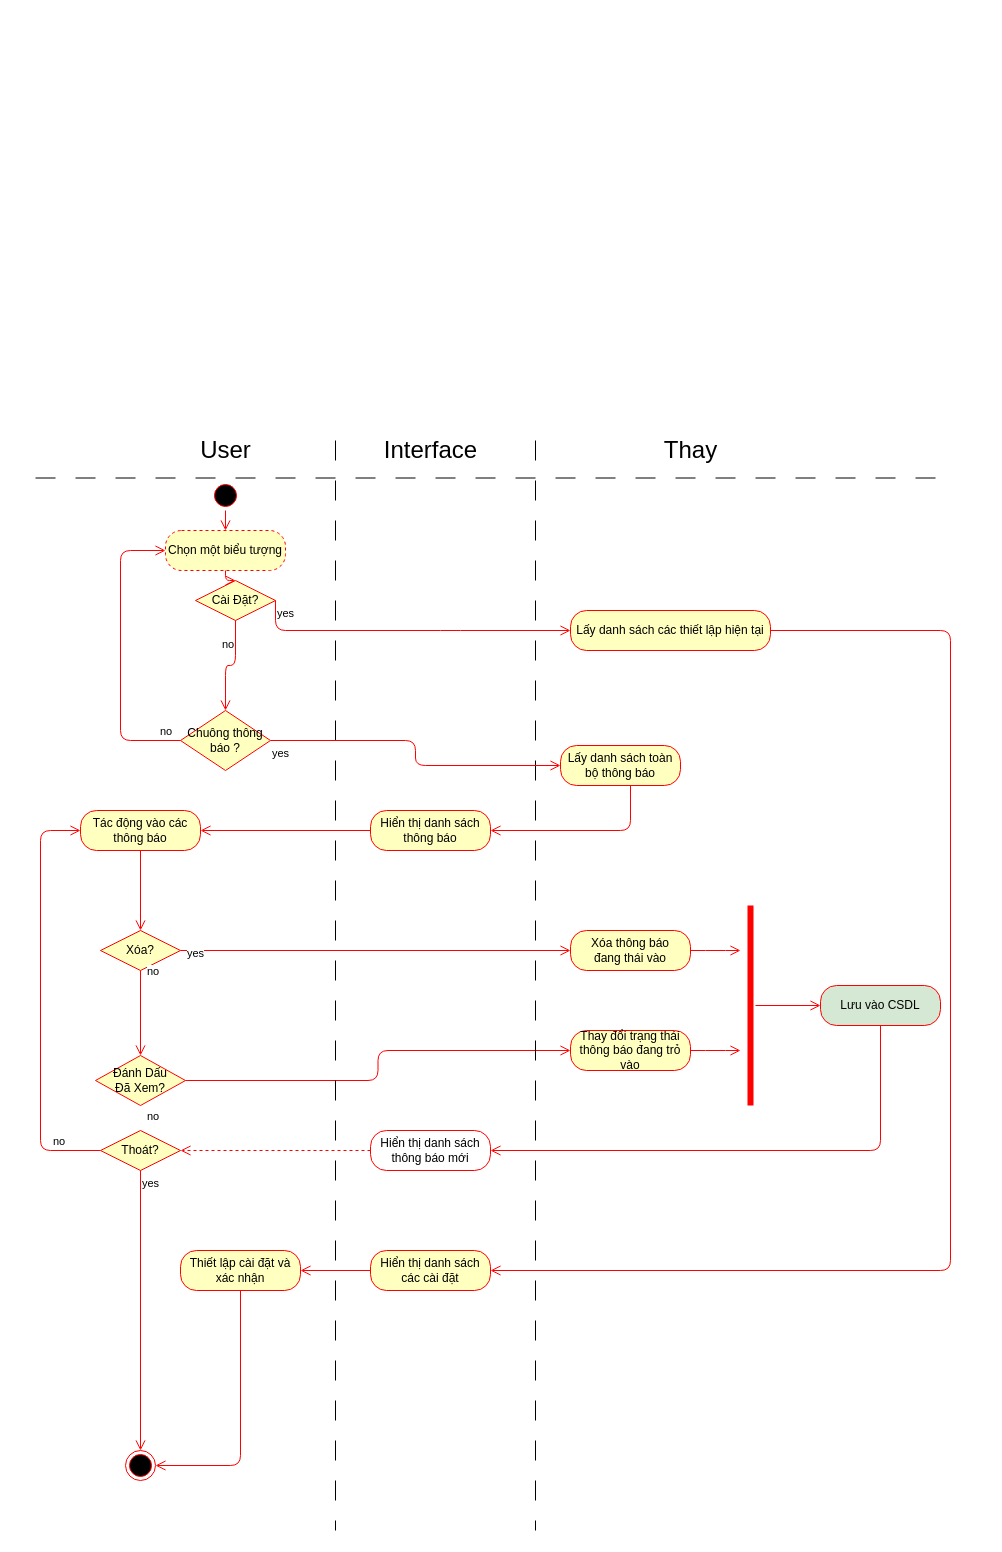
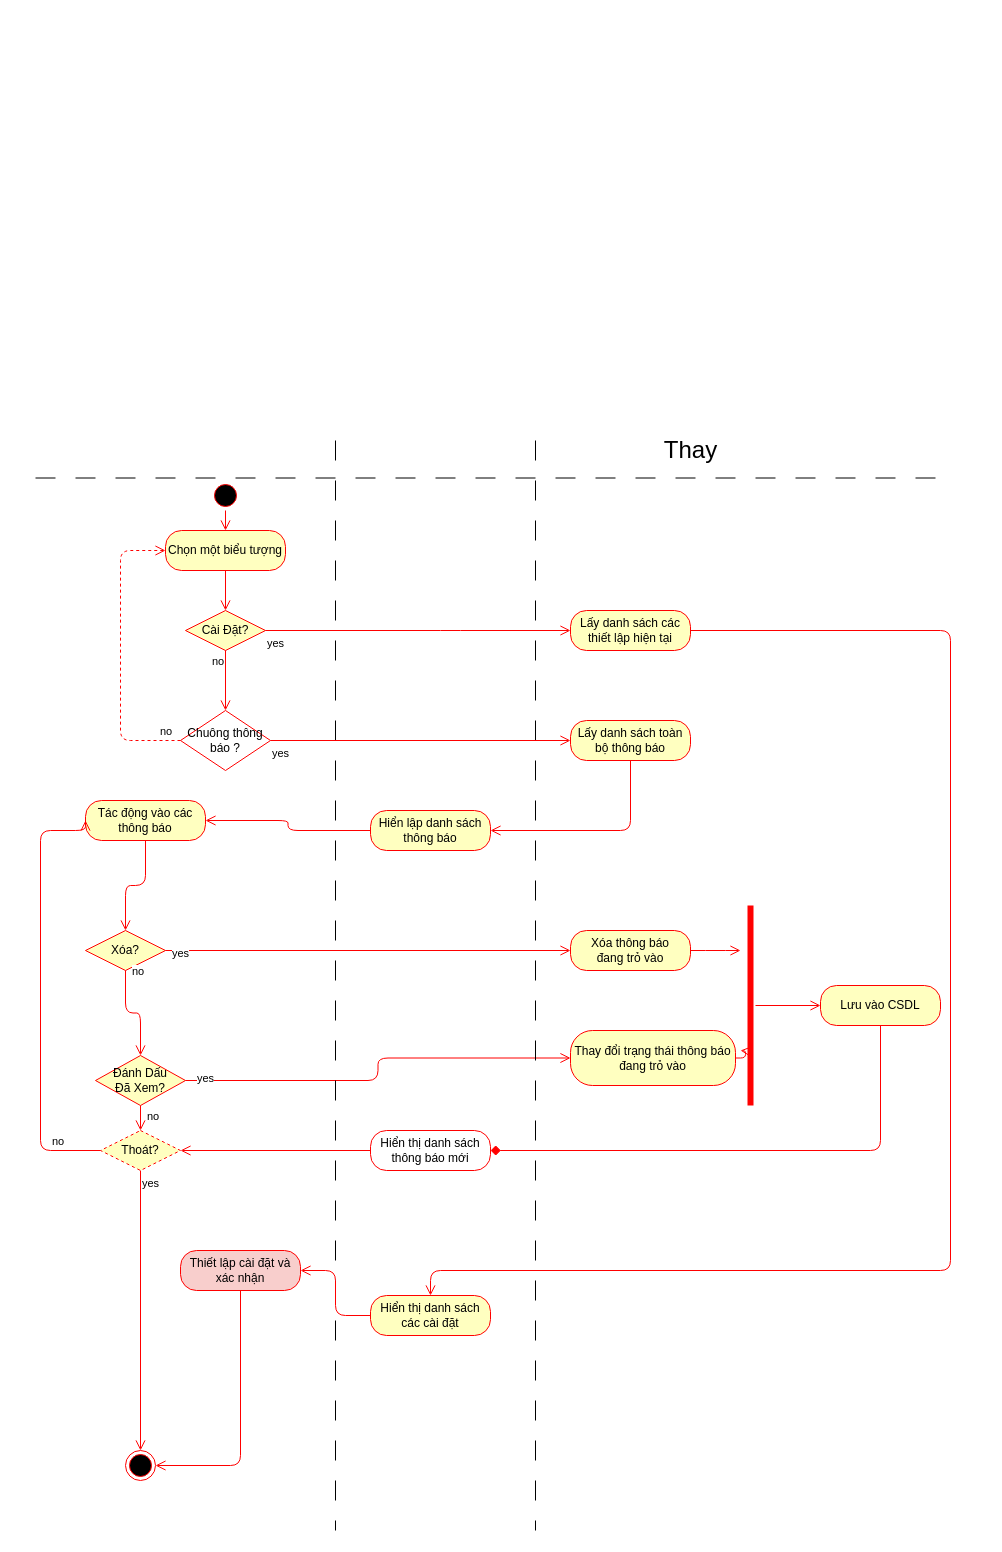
node "User": removed
node "Interface": removed
node "Chọn một biểu tượng": style dashed -> solid
node "Cài Đặt?": moved (236, 601) -> (226, 631)
node "Lấy danh sách các thiết lập hiện tại": size 200x40 -> 120x40
edge "Chuông thông báo ?" -> "Chọn một biểu tượng": style solid -> dashed
node "Chuông thông báo ?": fillcolor #ffffc0 -> #ffffff
node "Lấy danh sách toàn bộ thông báo": moved (621, 766) -> (631, 741)
node "Tác động vào các thông báo": moved (141, 831) -> (146, 821)
node "Hiển thị danh sách thông báo": label "Hiển thị danh sách thông báo" -> "Hiển lập danh sách thông báo"
node "Xóa?": moved (141, 951) -> (126, 951)
node "Xóa thông báo đang thái vào": label "Xóa thông báo đang thái vào" -> "Xóa thông báo đang trỏ vào"
node "Lưu vào CSDL": fillcolor #d5e8d4 -> #ffffc0
node "Thay đổi trạng thái thông báo đang trỏ vào": size 120x40 -> 165x55
edge "Đánh Dấu Đã Xem?" -> "Thoát?": added, label "yes"
node "Thoát?": style solid -> dashed
edge "Hiển thị danh sách thông báo mới" -> "Thoát?": style dashed -> solid
edge "Lưu vào CSDL" -> "Hiển thị danh sách thông báo mới": arrowhead open -> diamond
node "Thiết lập cài đặt và xác nhận": fillcolor #ffffc0 -> #f8cecc
node "Hiển thị danh sách các cài đặt": moved (431, 1271) -> (431, 1316)
